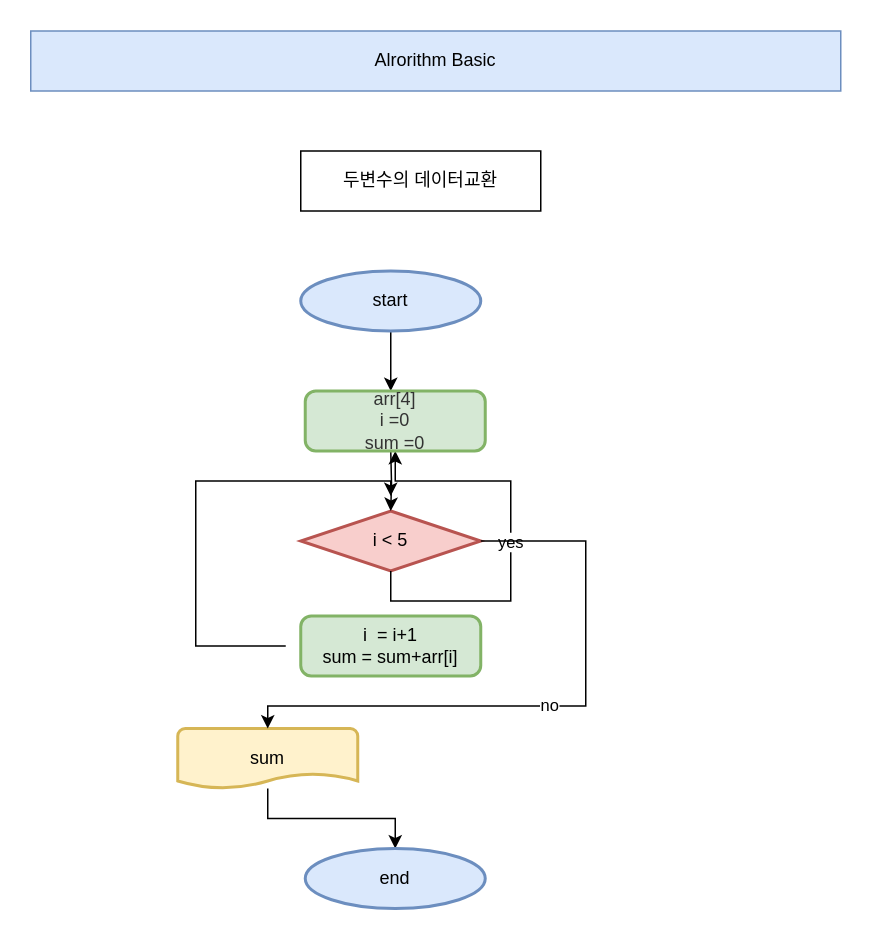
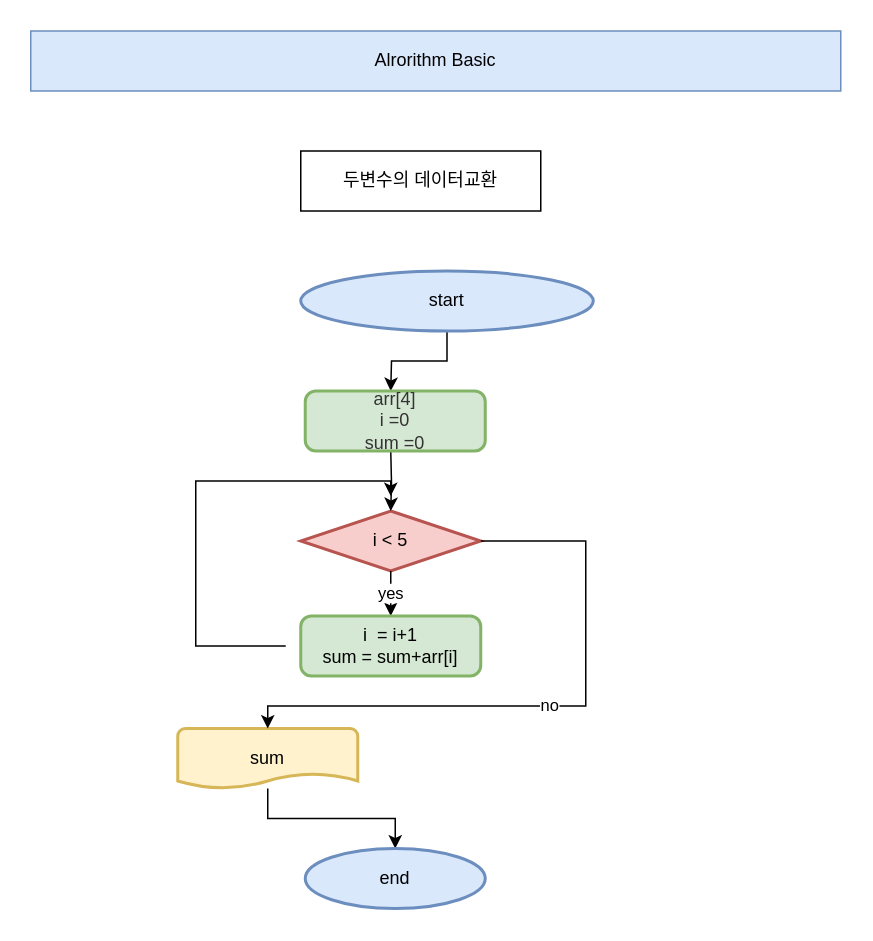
node "start": size 180x60 -> 293x60
edge "i < 5" -> "arr[4]i =0sum =0": now "i < 5" -> "i = i+1 sum = sum+arr[i]"
